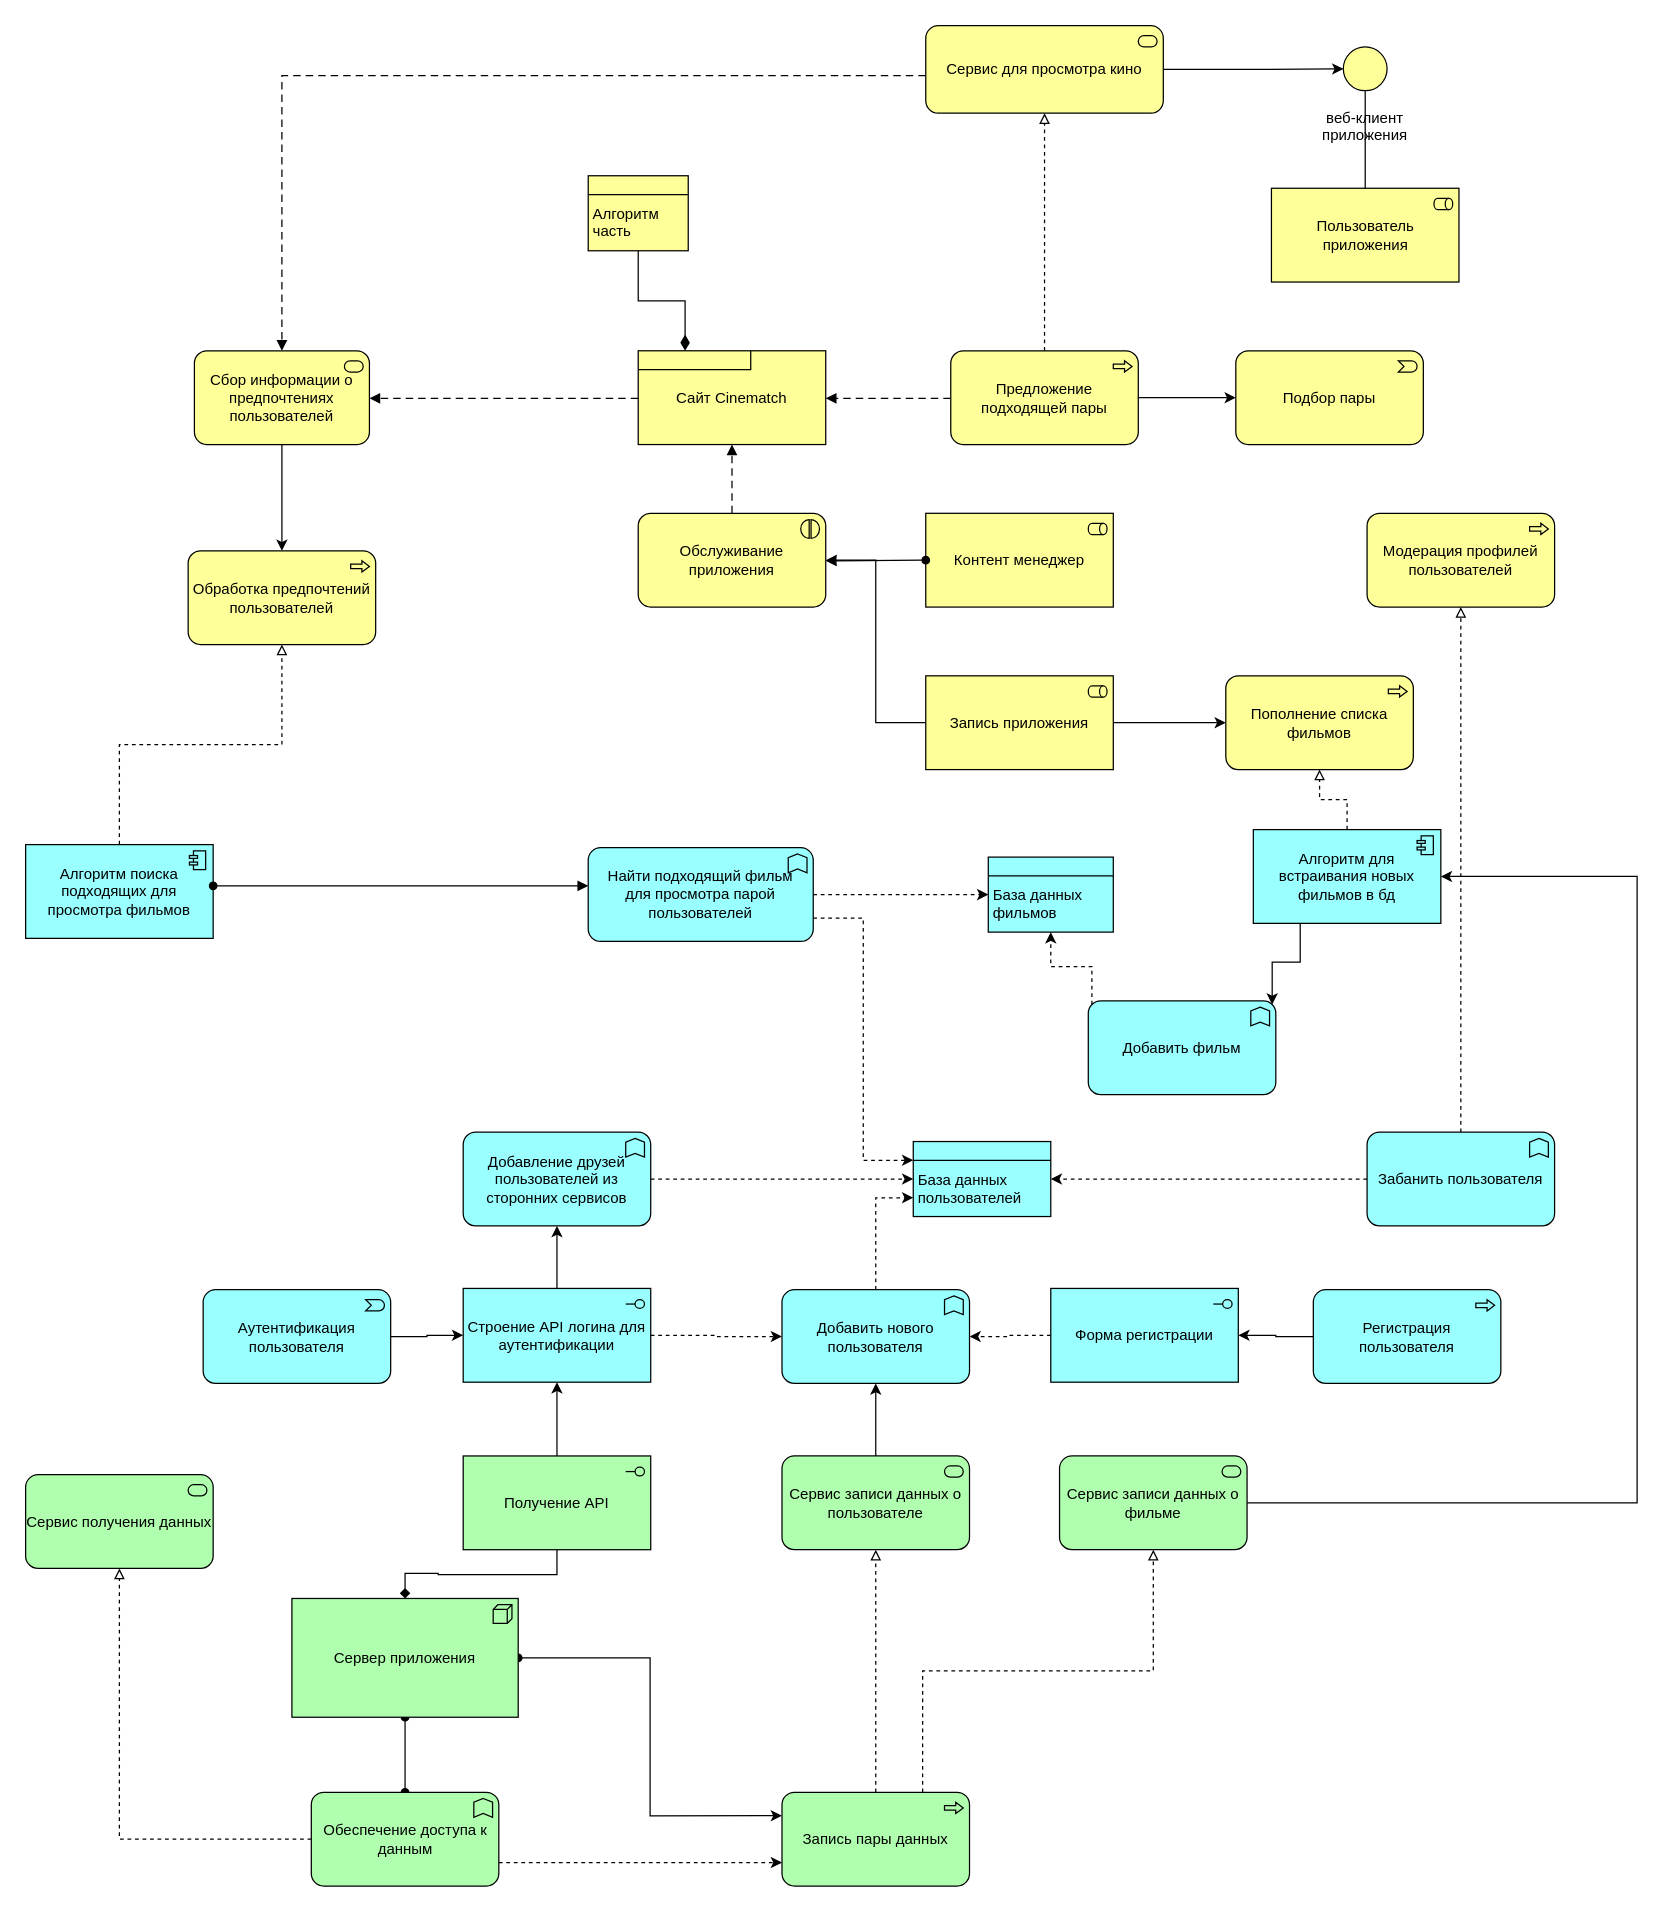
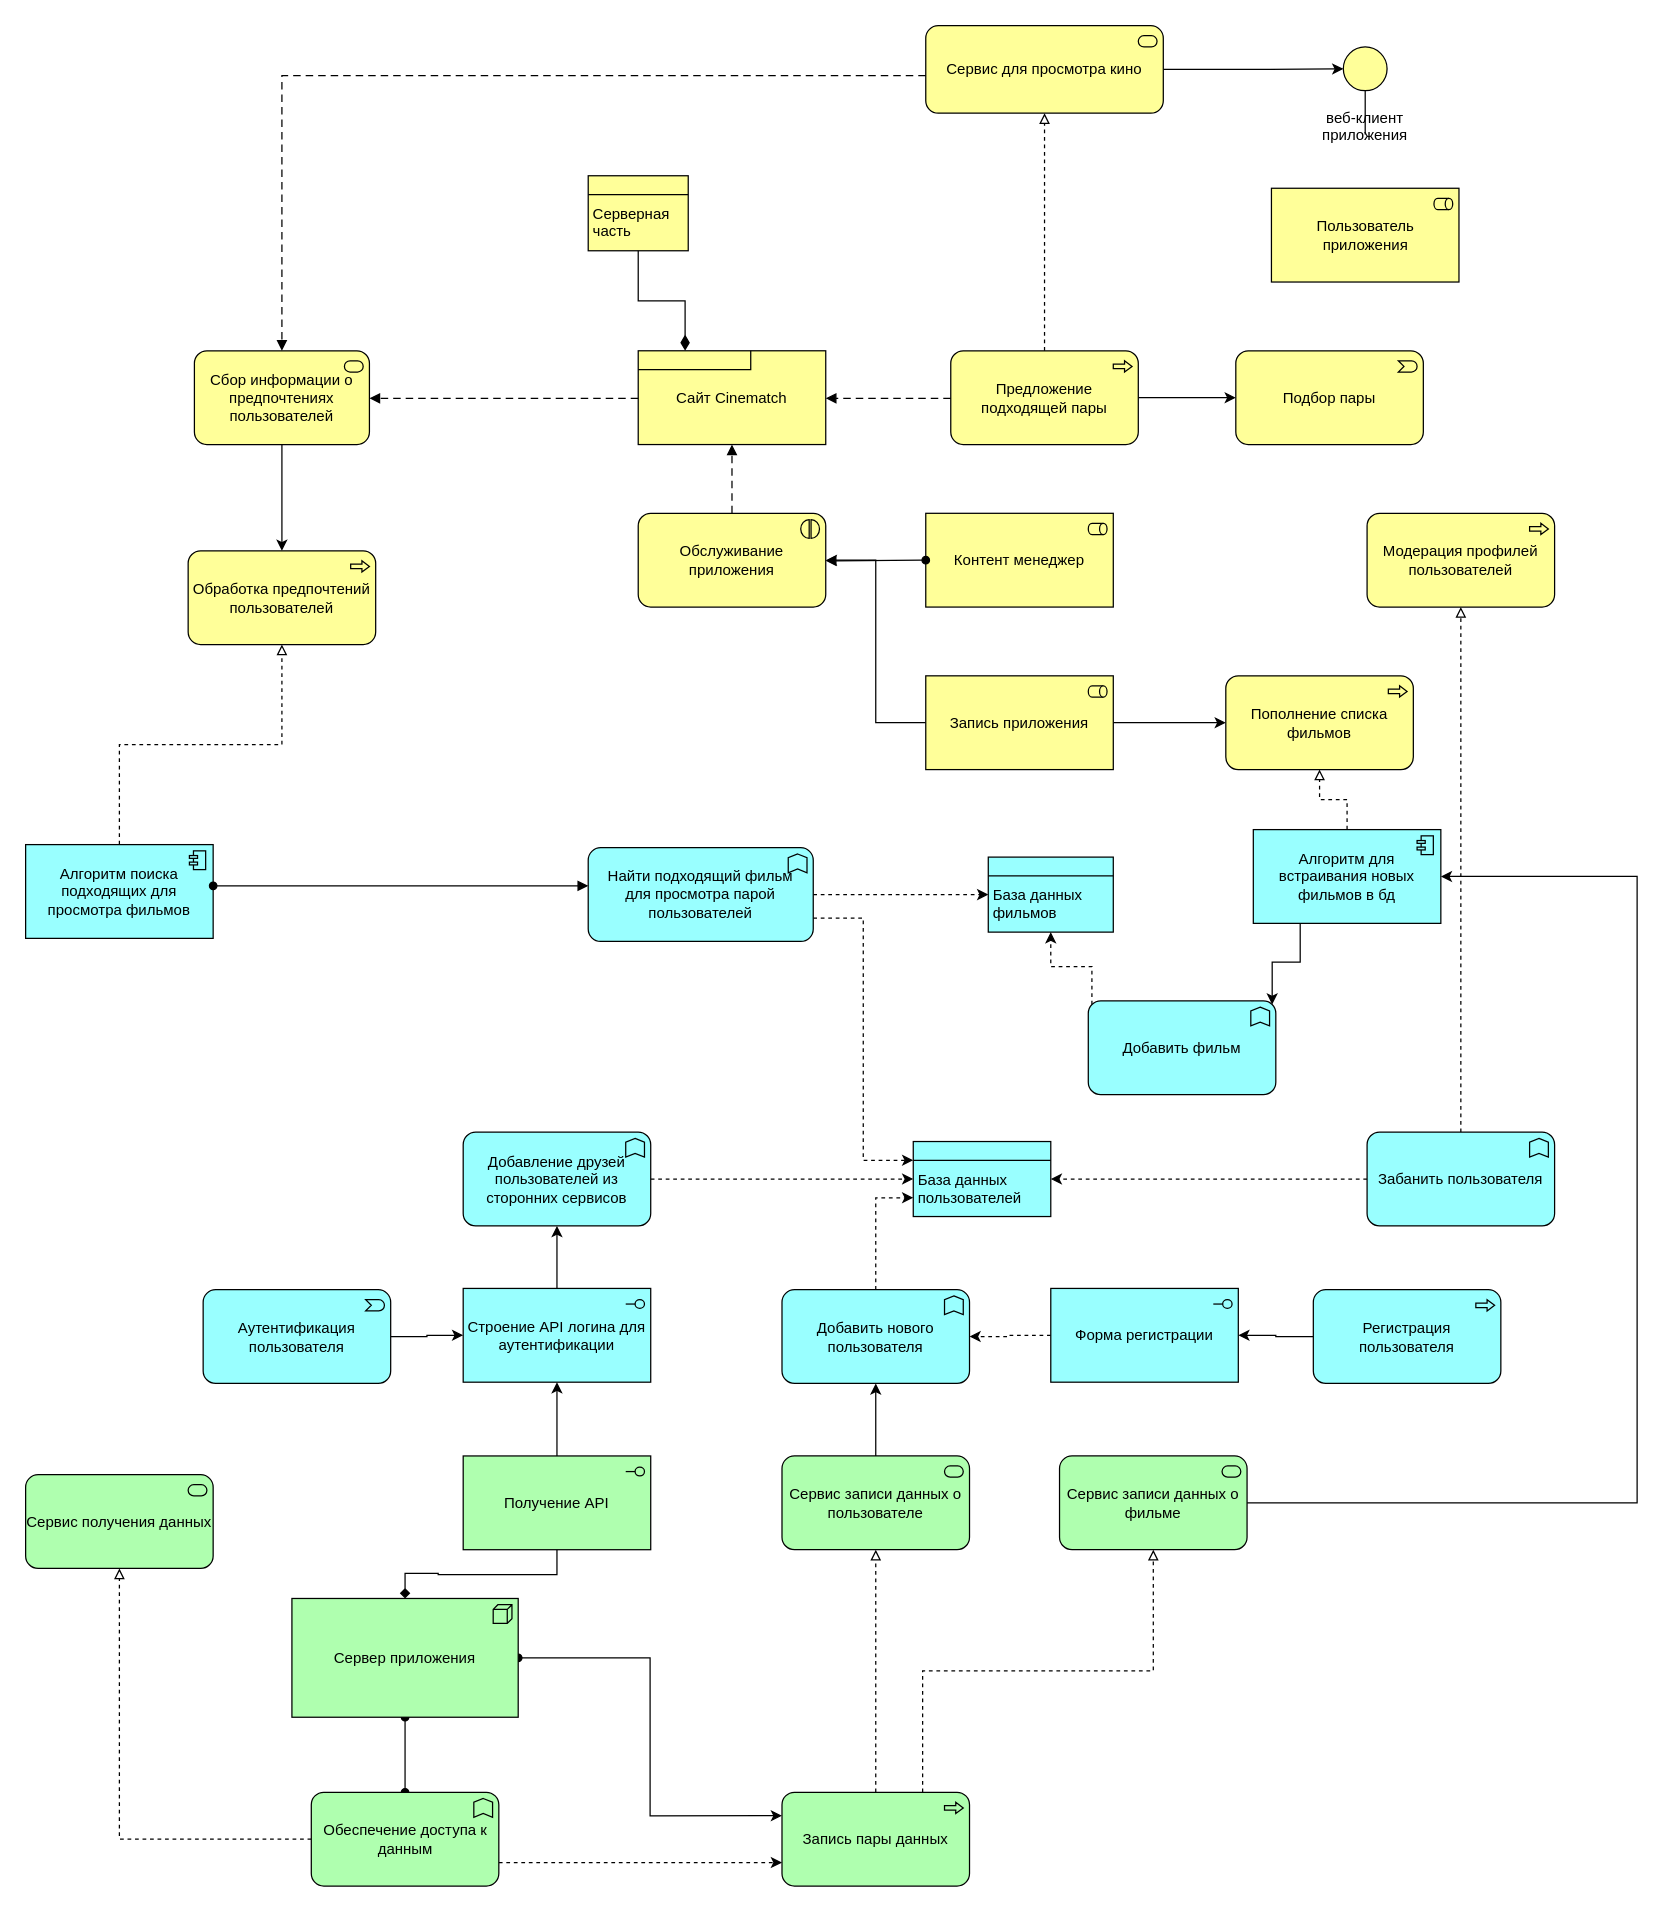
edge "веб-клиент приложения" -- "Пользователь приложения": removed
node "Алгоритм часть": label "Алгоритм часть" -> "Серверная часть"
edge "Строение API логина для аутентификации" -> "Добавить нового пользователя": removed
